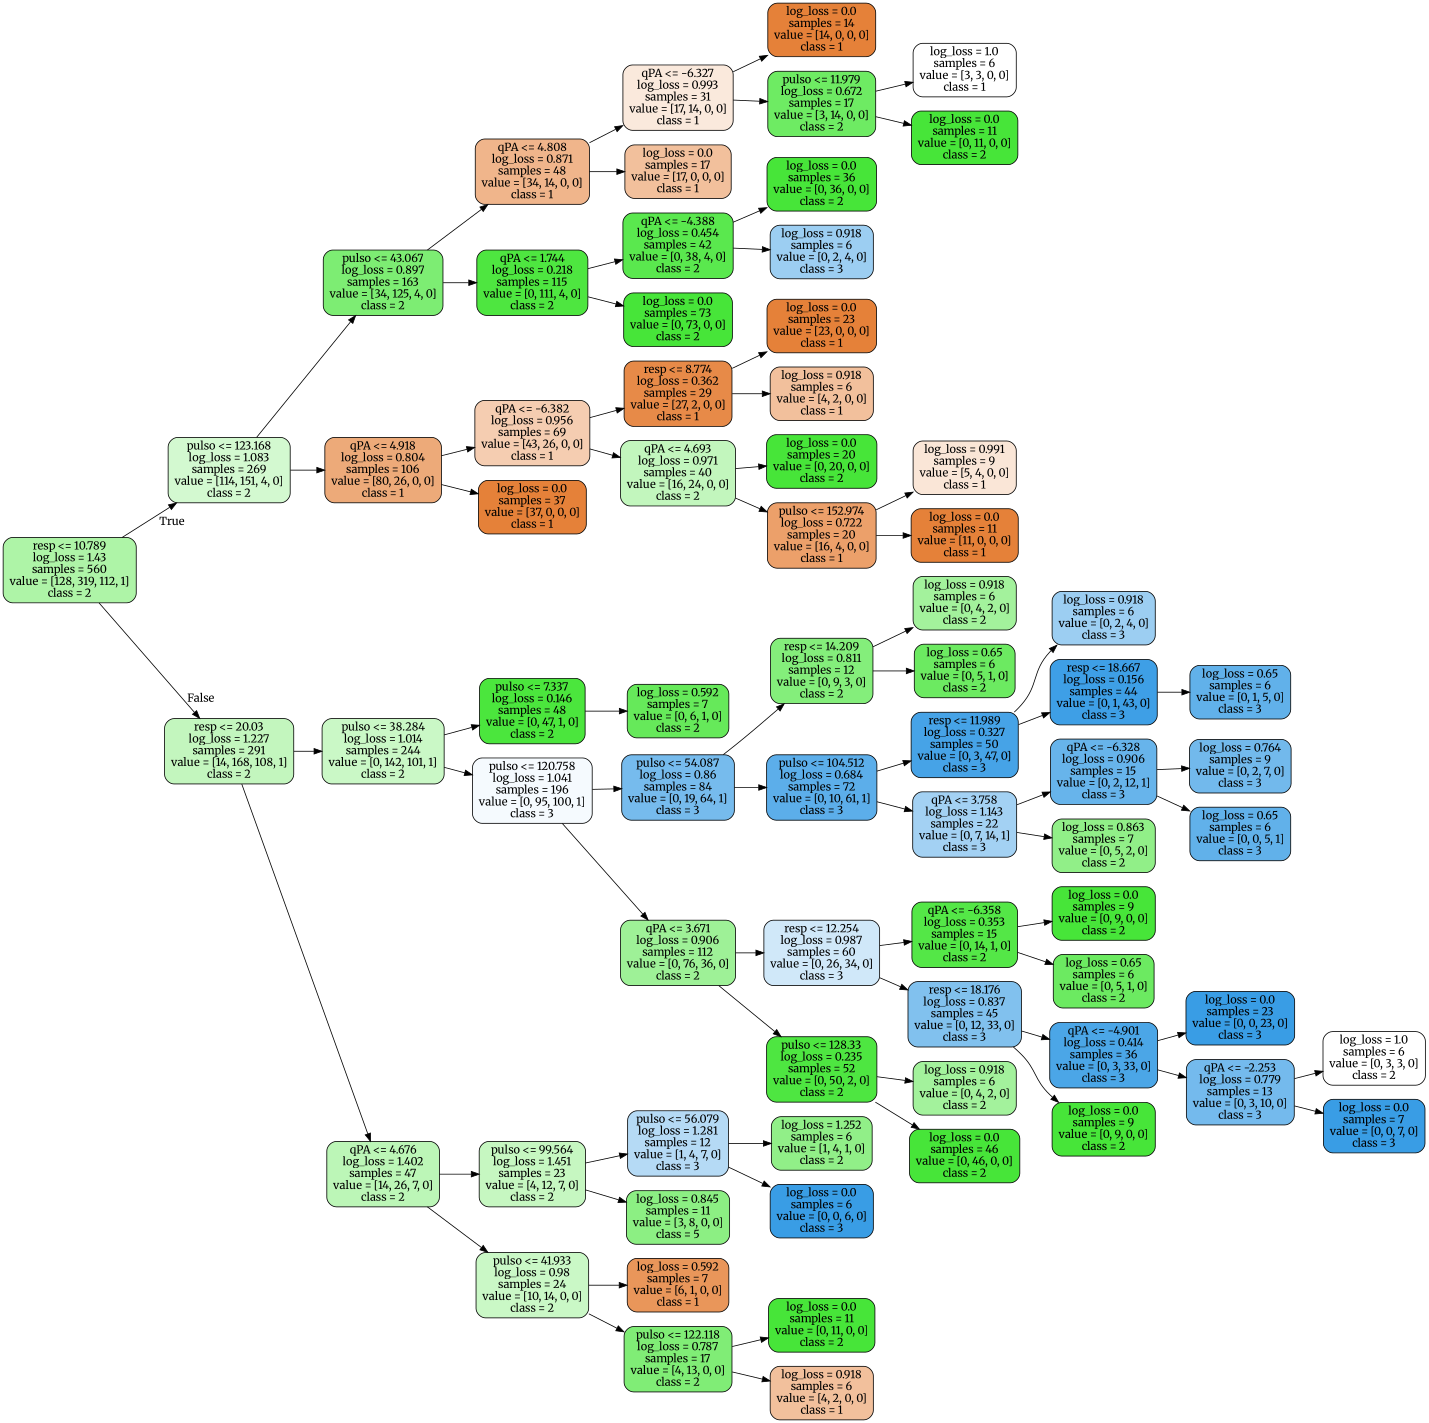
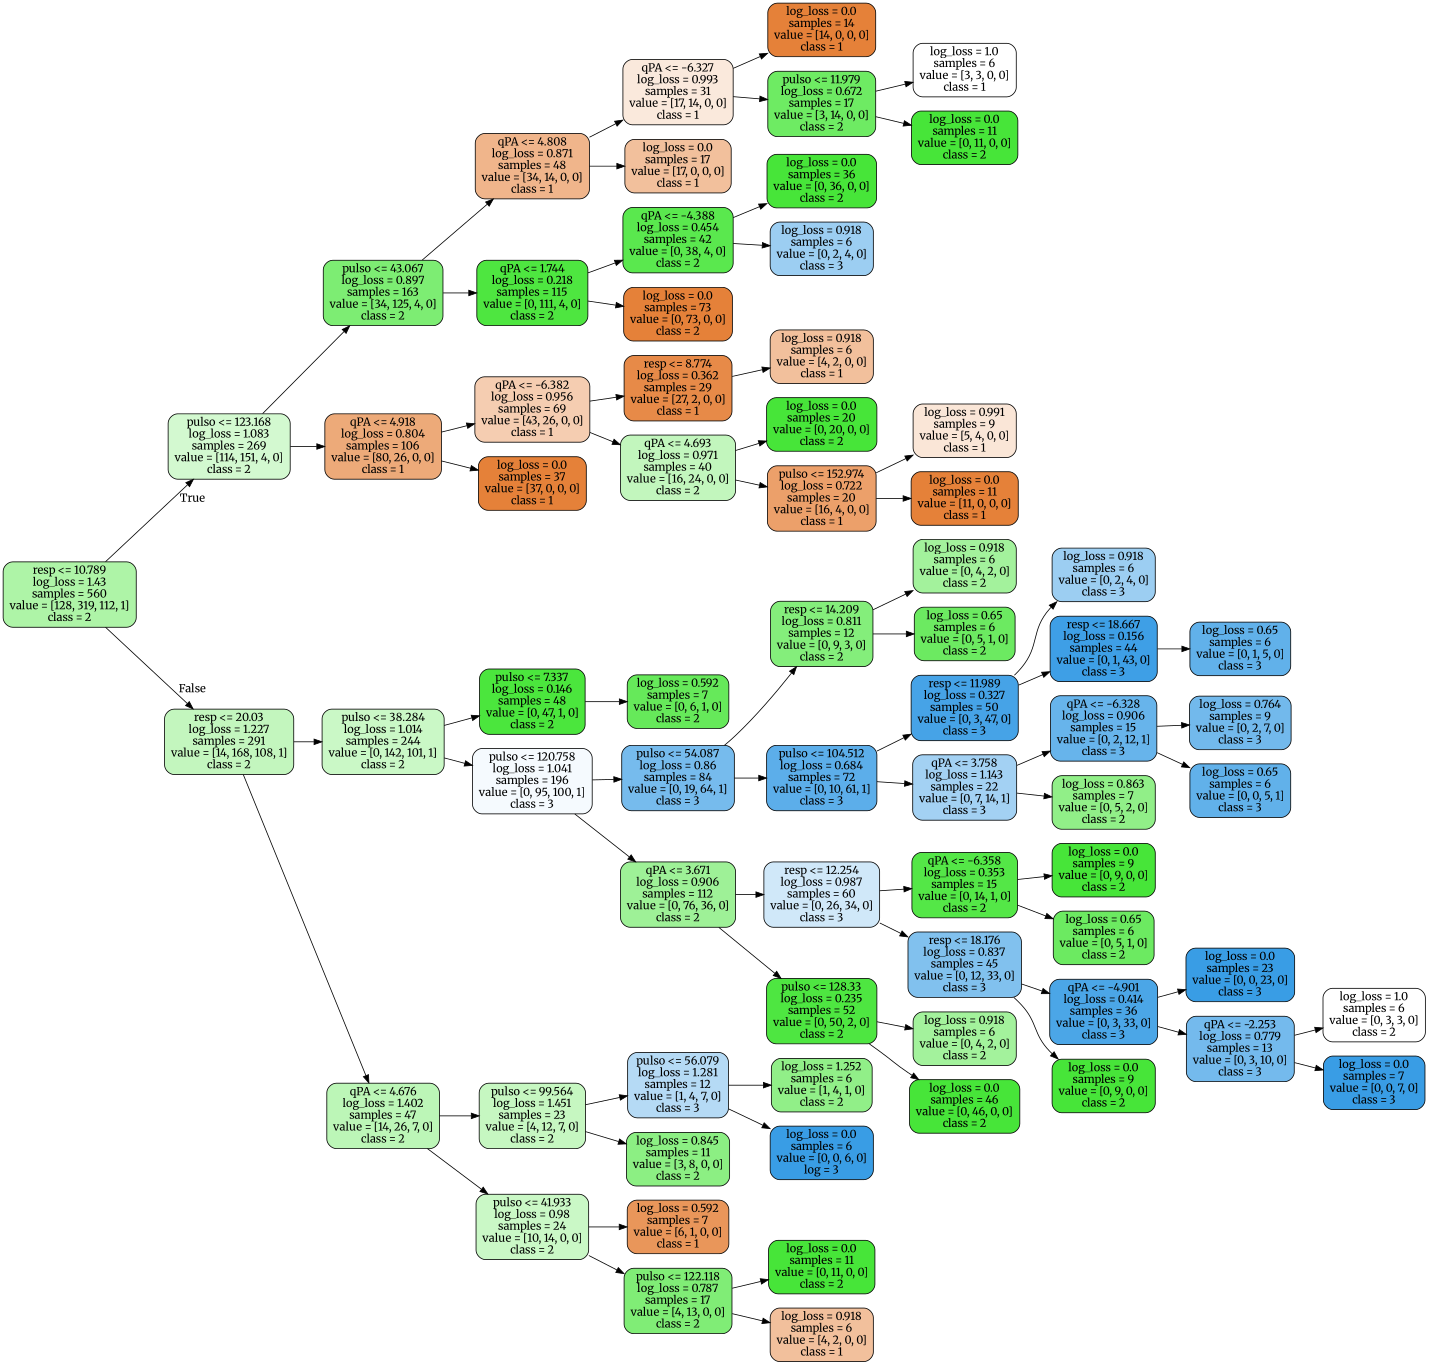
node "log_loss = 0.0 samples = 73 value = [0, 73, 0, 0] class = 2": fillcolor #47e539 -> #e58139
node "log_loss = 0.0 samples = 23 value = [23, 0, 0, 0] class = 1": removed
node "log_loss = 0.0 samples = 6 value = [0, 0, 6, 0] class = 3": label "log_loss = 0.0 samples = 6 value = [0, 0, 6, 0] class = 3" -> "log_loss = 0.0 samples = 6 value = [0, 0, 6, 0] log = 3"
node "log_loss = 0.845 samples = 11 value = [3, 8, 0, 0] class = 5": label "log_loss = 0.845 samples = 11 value = [3, 8, 0, 0] class = 5" -> "log_loss = 0.845 samples = 11 value = [3, 8, 0, 0] class = 2"
